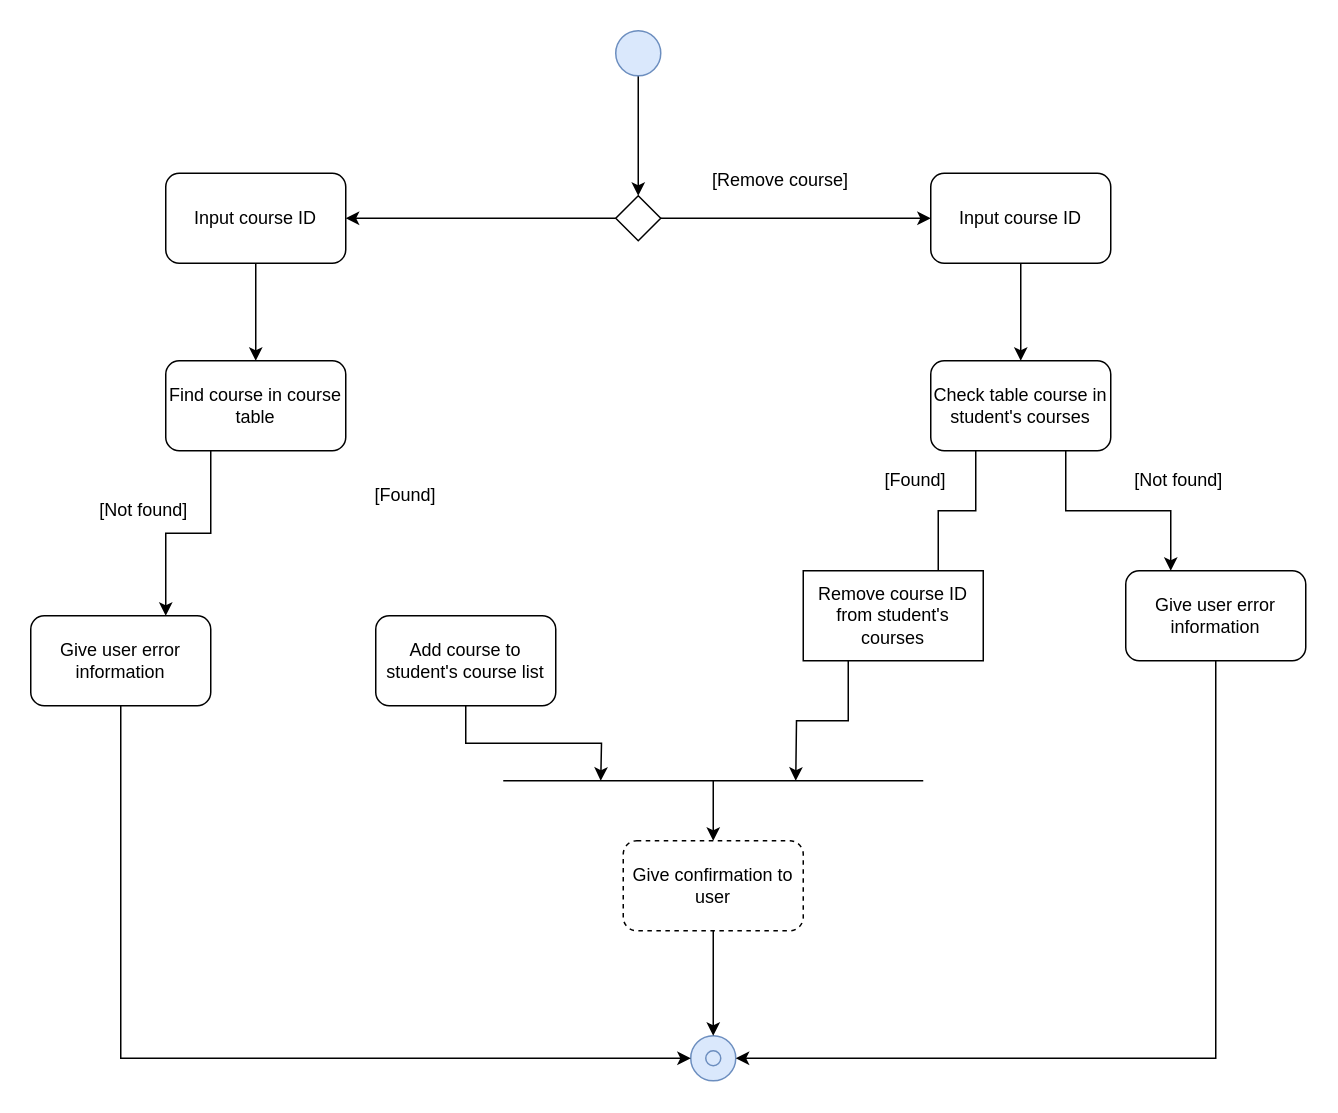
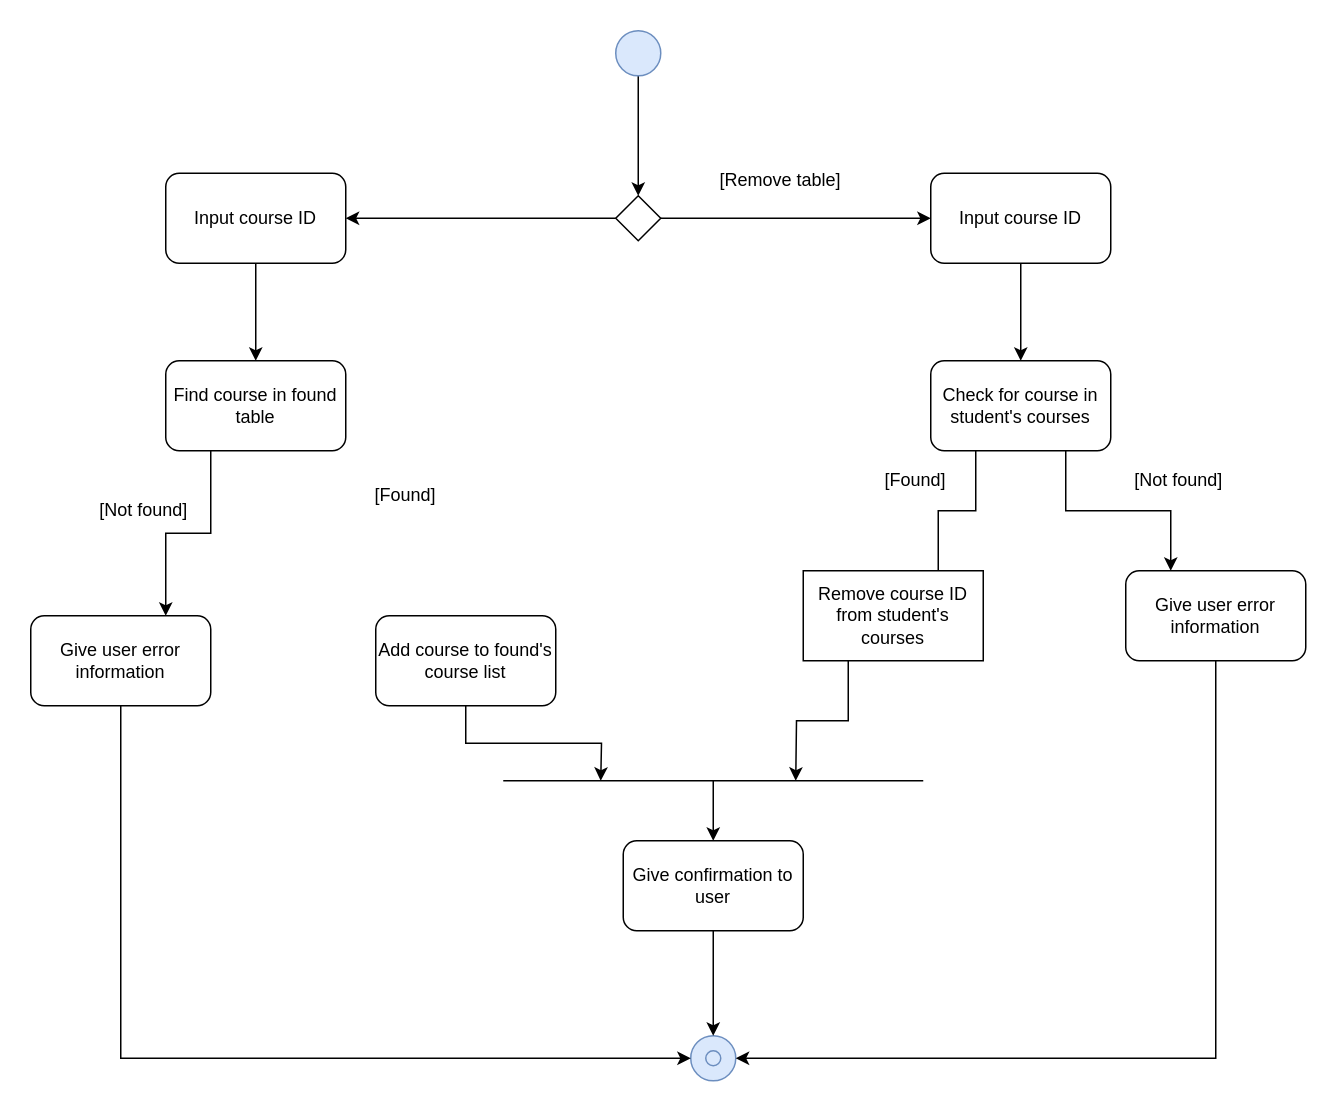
node "[Remove course]": label "[Remove course]" -> "[Remove table]"
node "Find course in course table": label "Find course in course table" -> "Find course in found table"
node "Check table course in student's courses": label "Check table course in student's courses" -> "Check for course in student's courses"
node "Add course to student's course list": label "Add course to student's course list" -> "Add course to found's course list"
node "Give confirmation to user": style dashed -> solid
